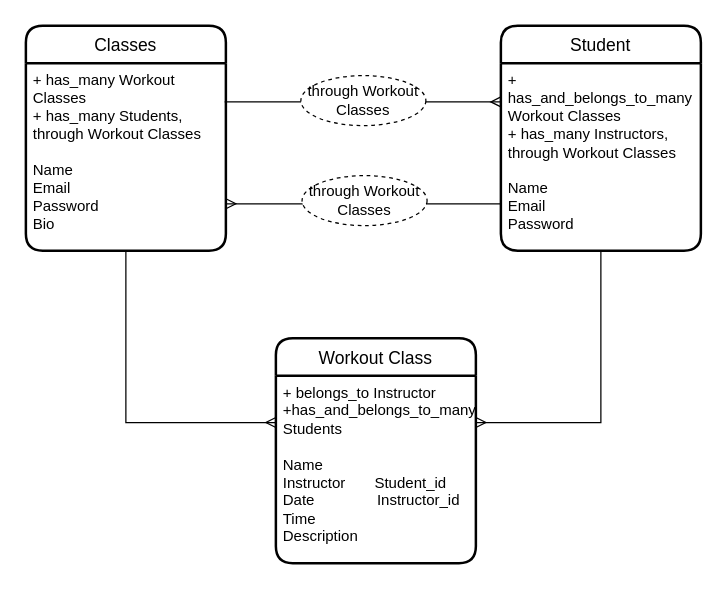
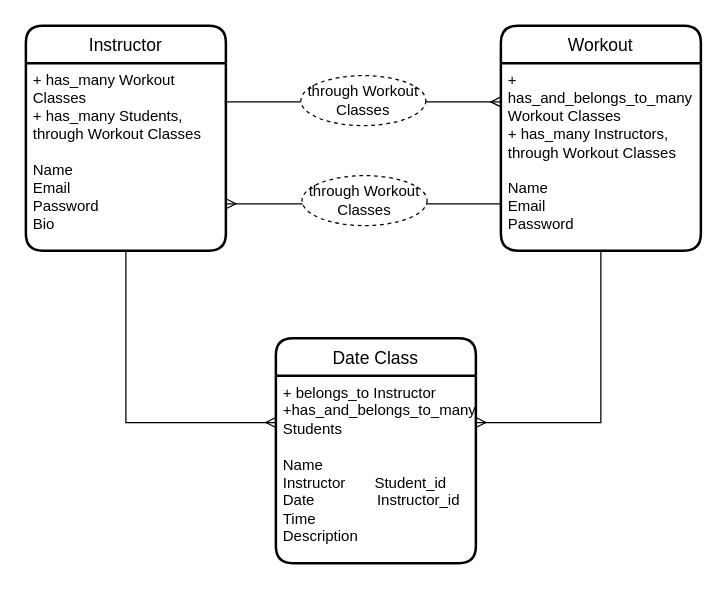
node "Classes": label "Classes" -> "Instructor"
node "Student": label "Student" -> "Workout"
node "Workout Class": label "Workout Class" -> "Date Class"
